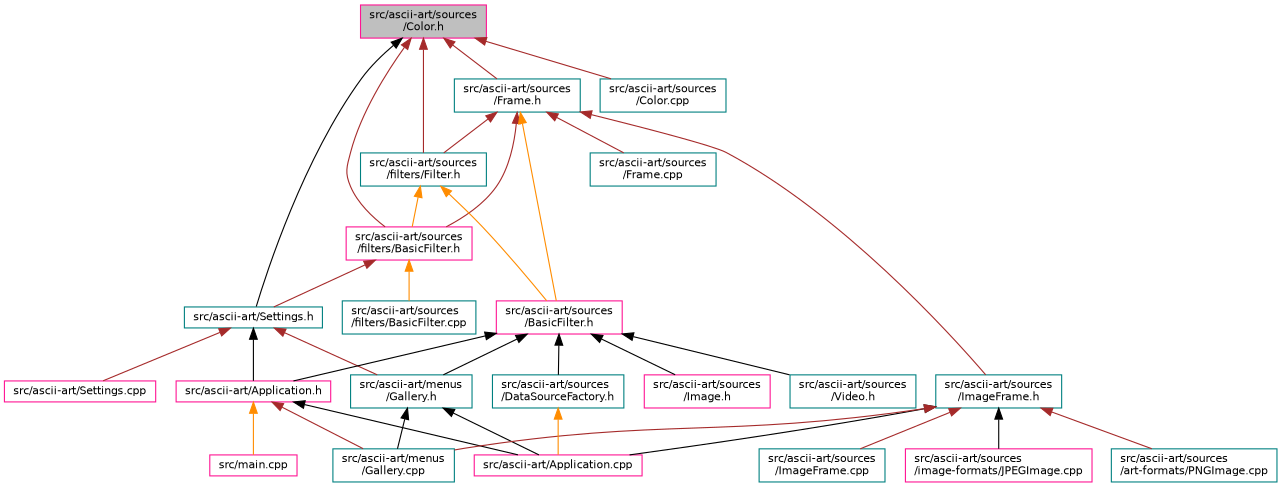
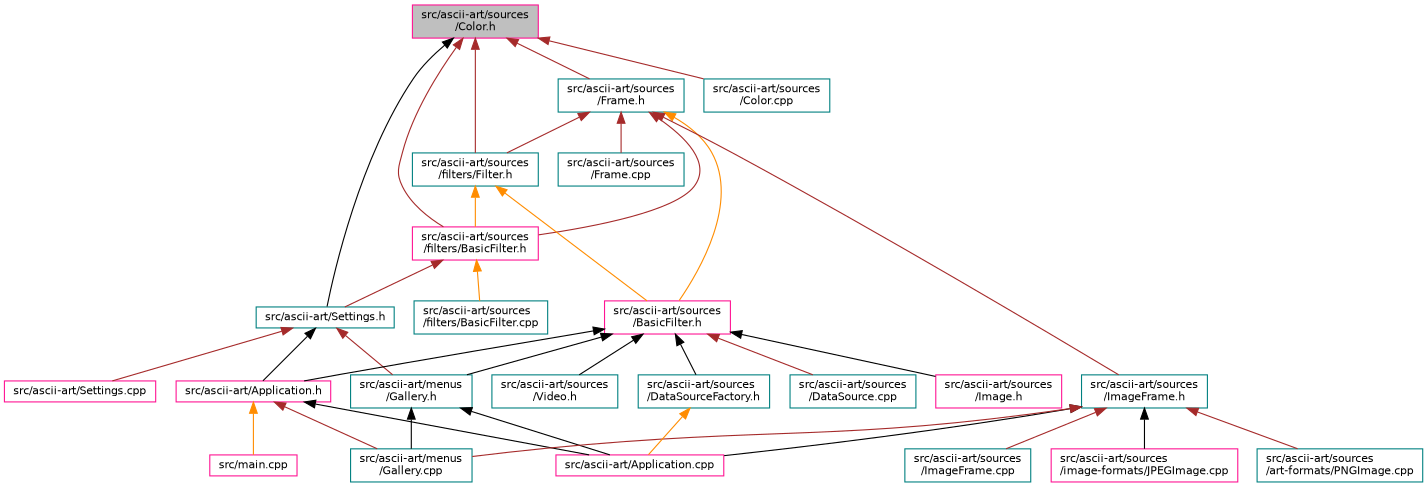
node "src/ascii-art/sources /DataSource.cpp": added
